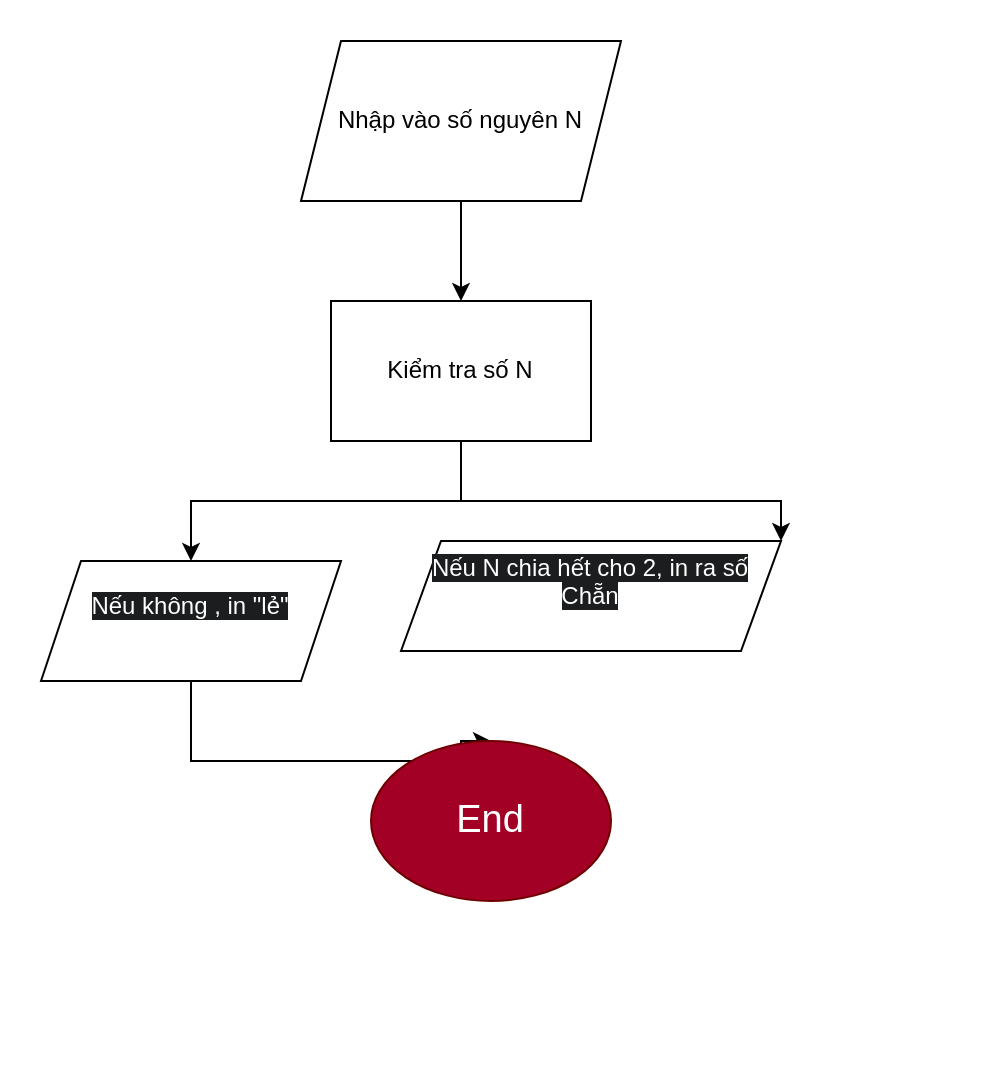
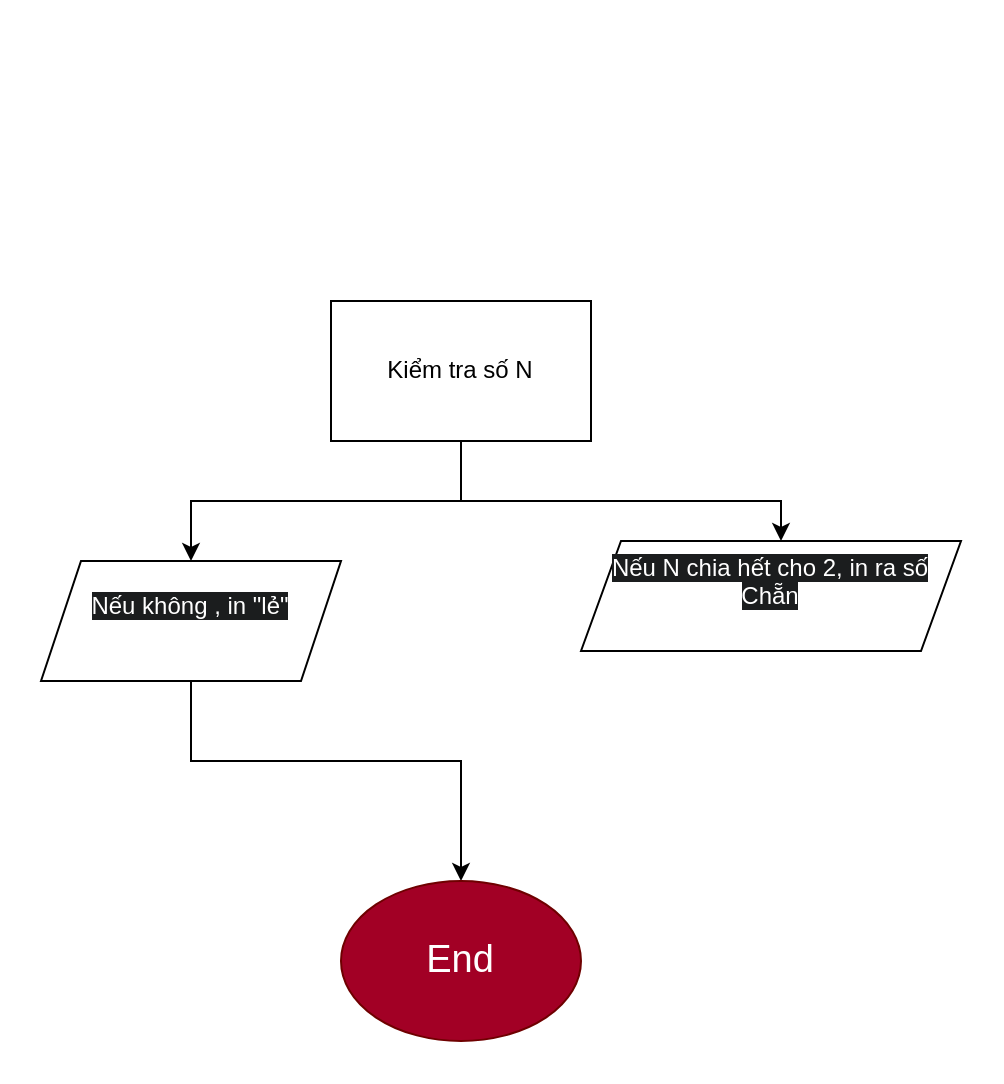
node "Nhập vào số nguyên N": removed
edge "Nhập vào số nguyên N" -> "Kiểm tra số N": removed
node "Nếu N chia hết cho 2, in ra số Chẵn": moved (591, 596) -> (771, 596)
node "End": moved (491, 821) -> (461, 961)
